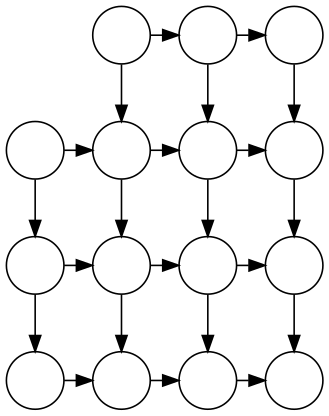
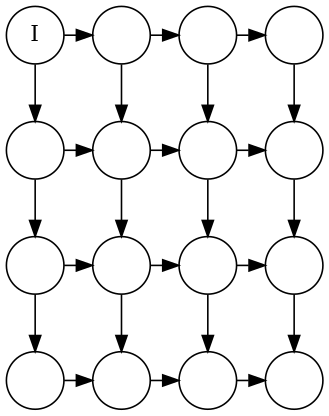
node "I": added
